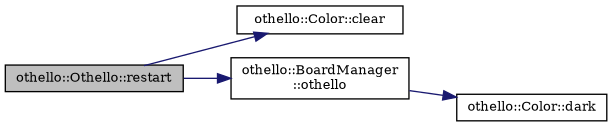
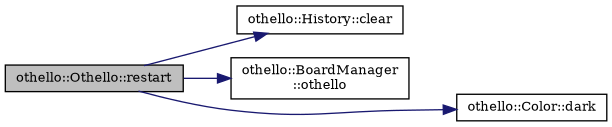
node "othello::Color::clear": label "othello::Color::clear" -> "othello::History::clear"
edge "othello::BoardManager ::othello" -> "othello::Color::dark": now "othello::Othello::restart" -> "othello::Color::dark"
